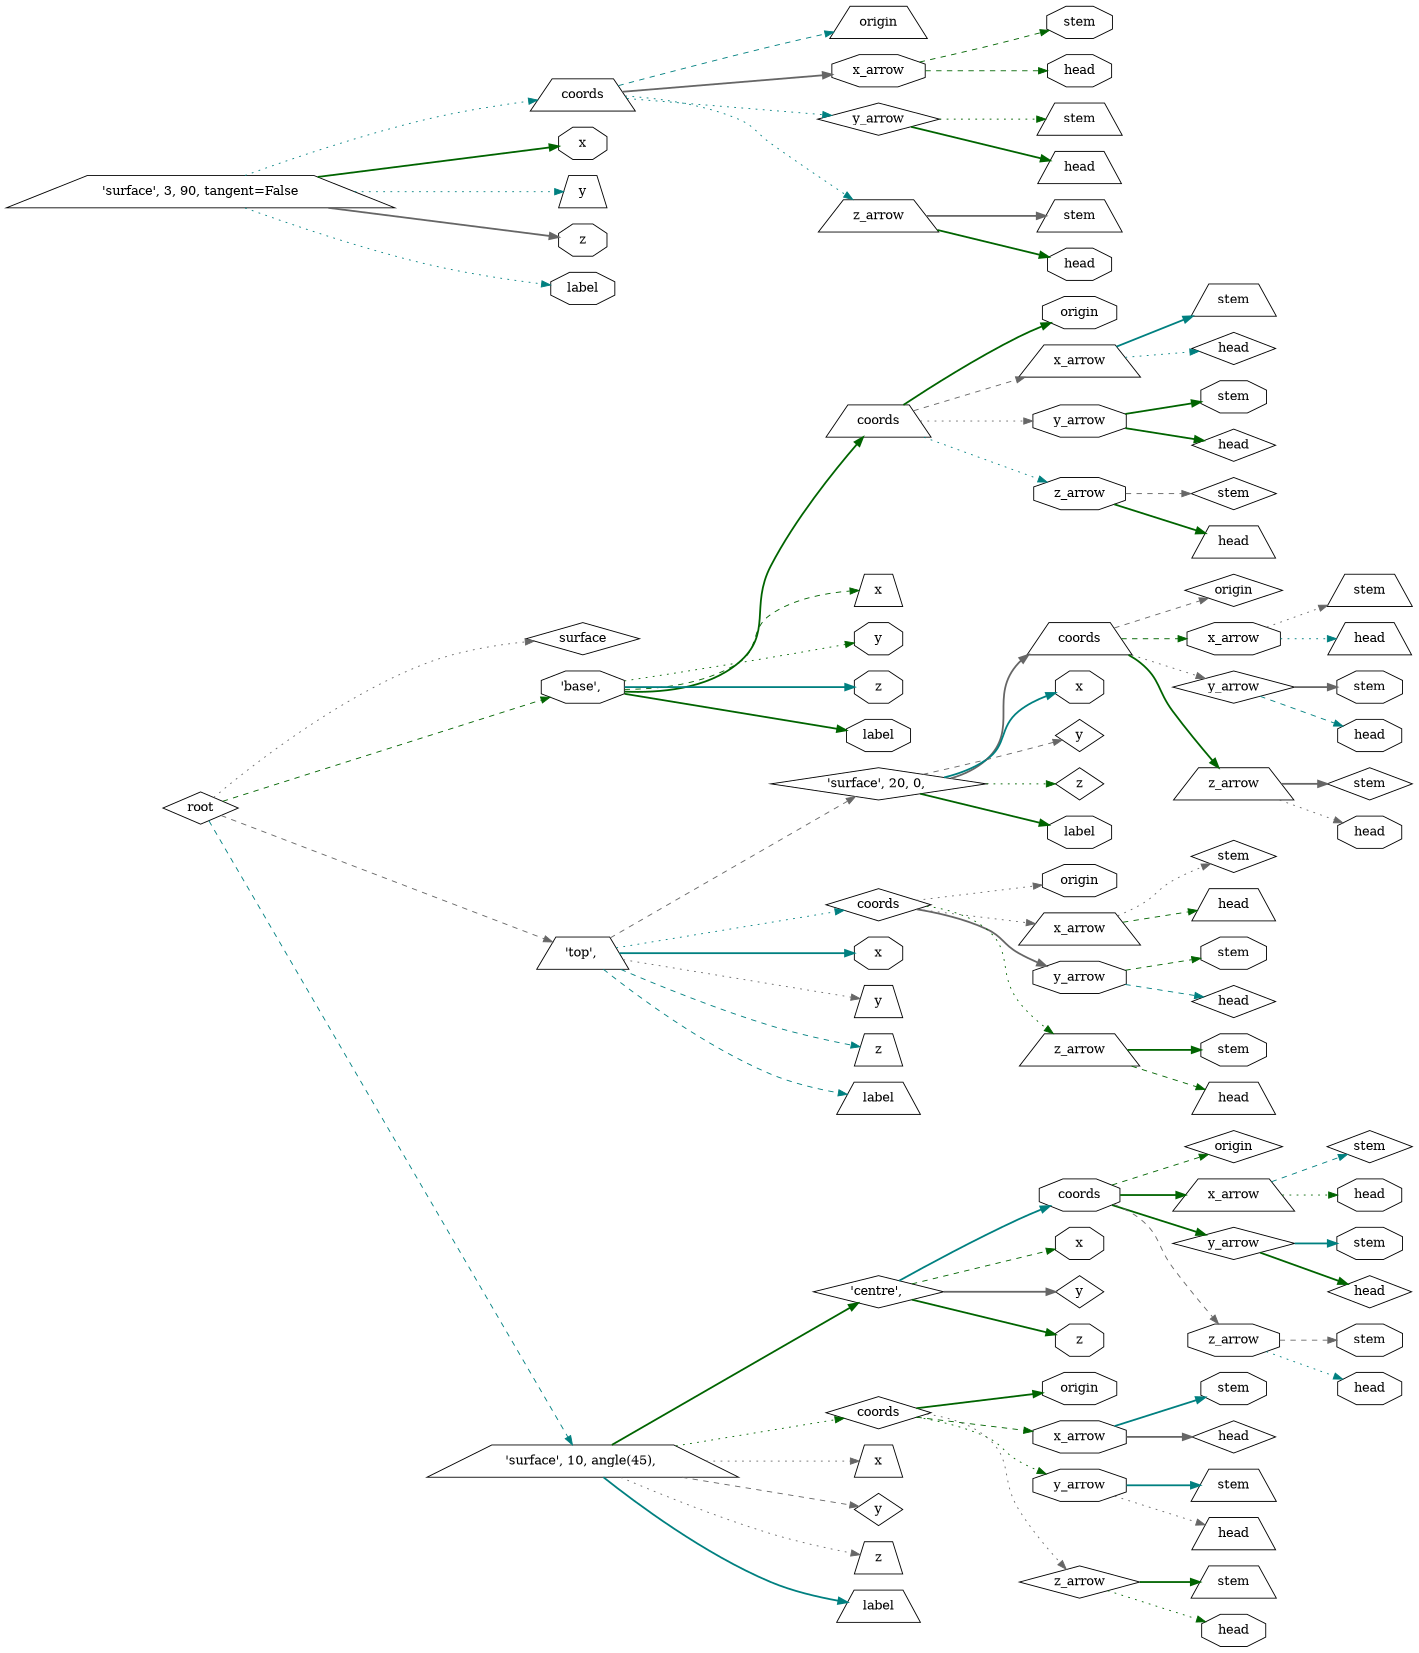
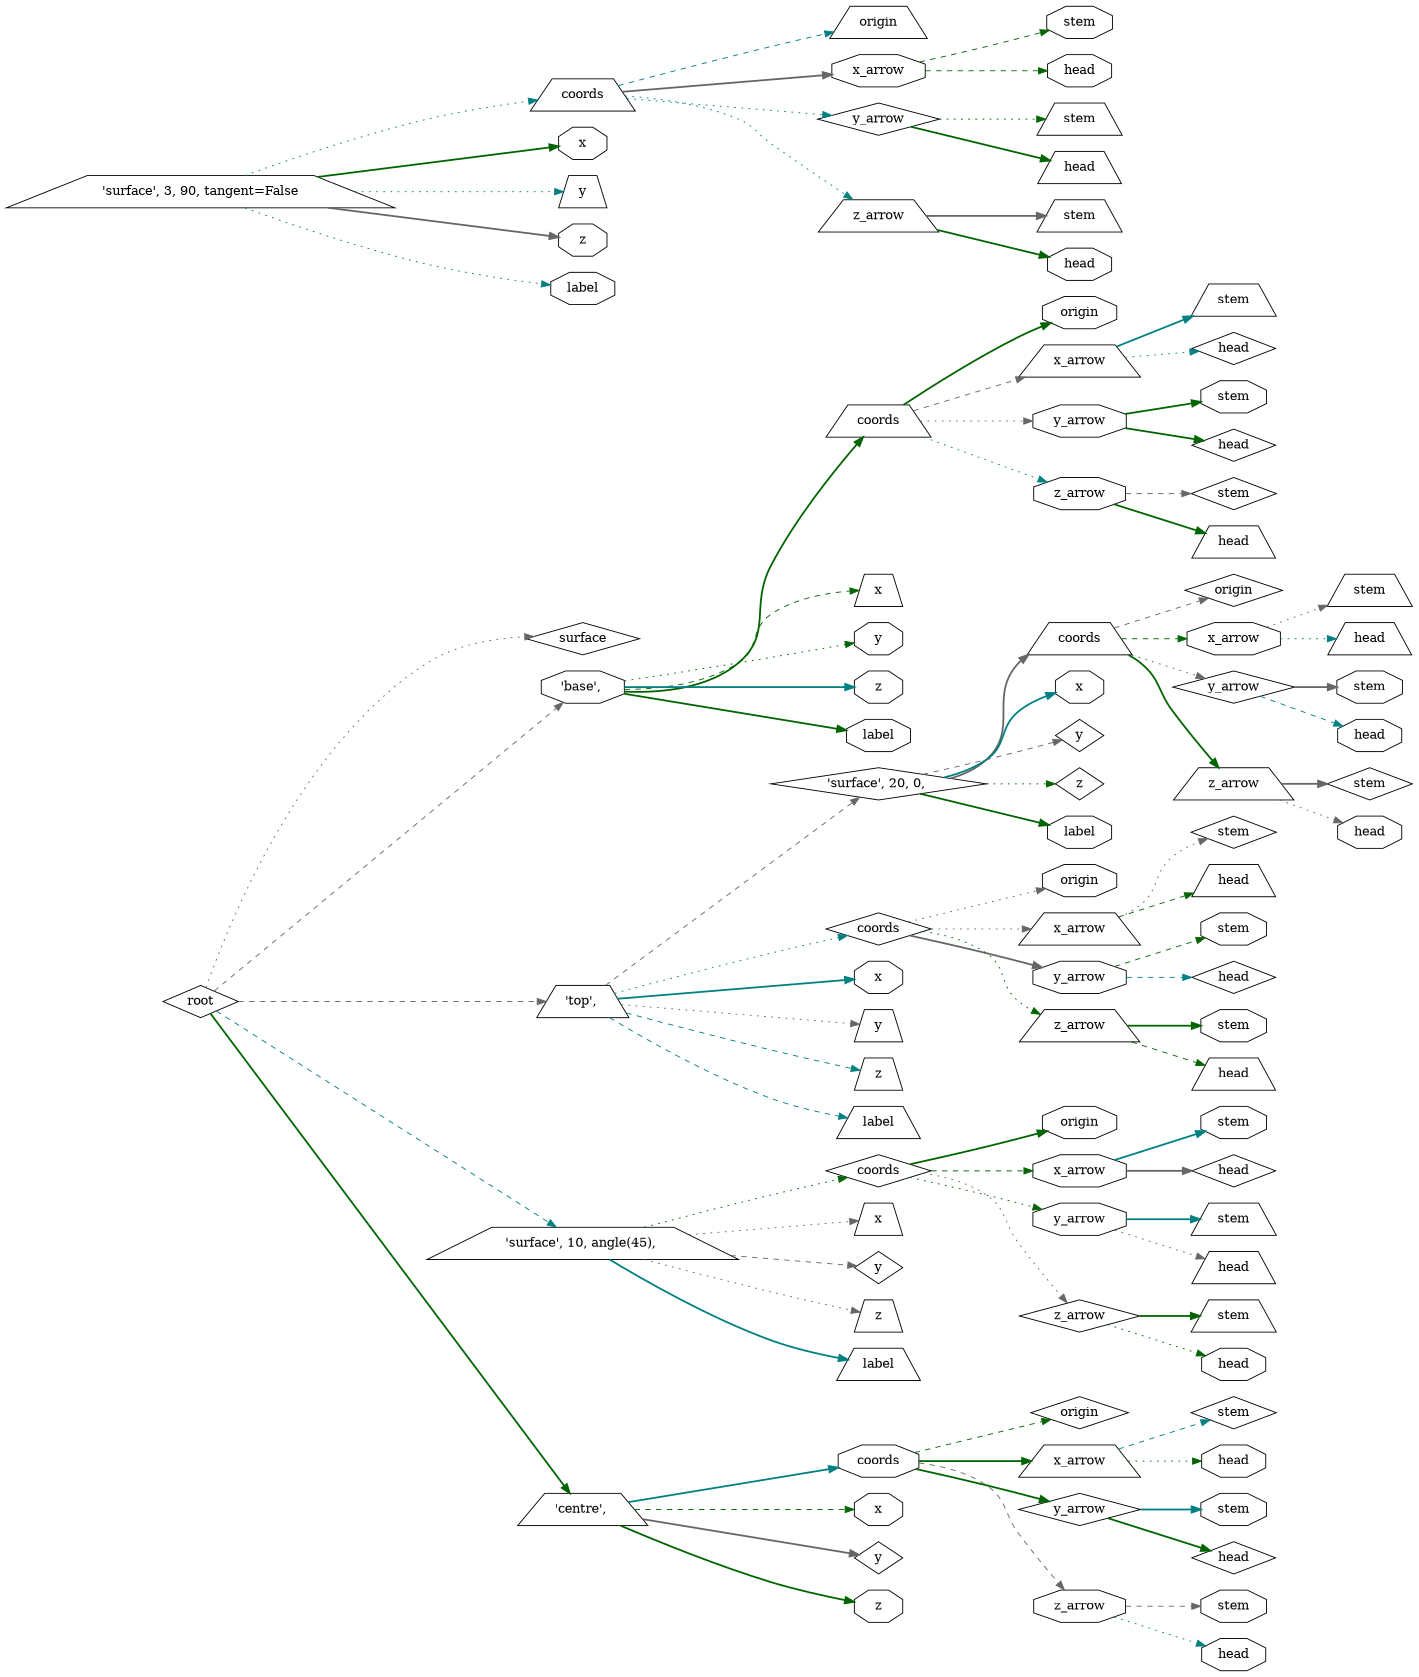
edge "root" -> "'base',": color darkgreen -> gray40
node "'centre',": shape diamond -> trapezium
edge "'surface', 10, angle(45)," -> "'centre',": now "root" -> "'centre',"
